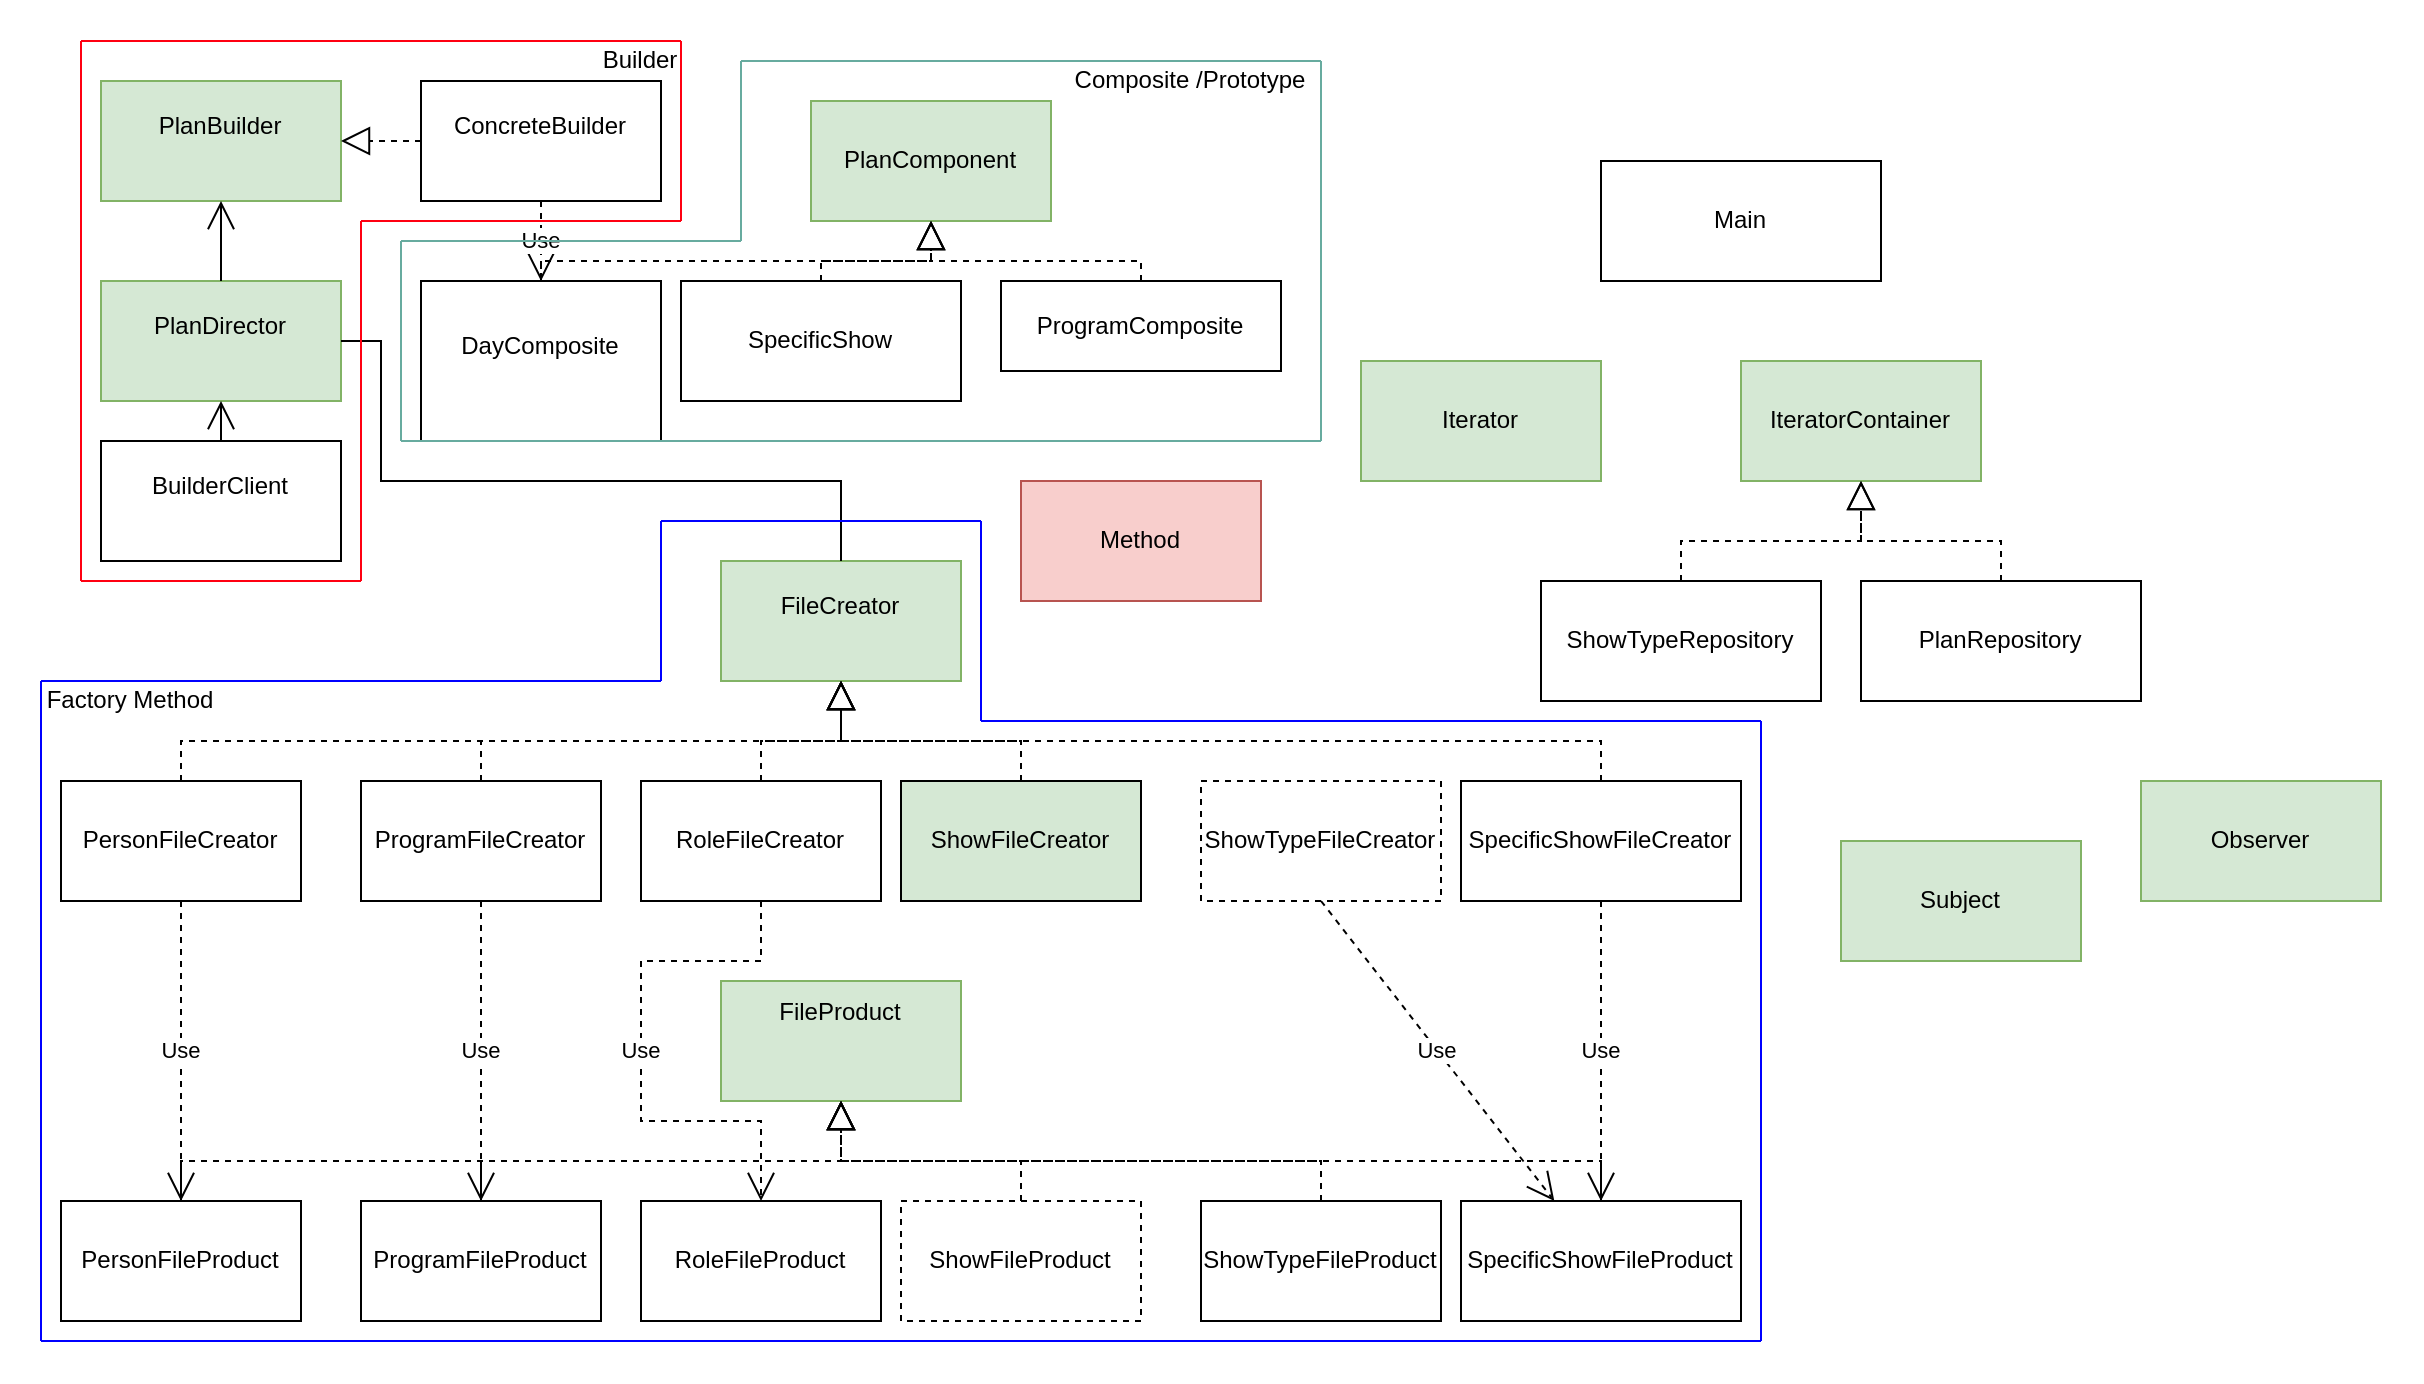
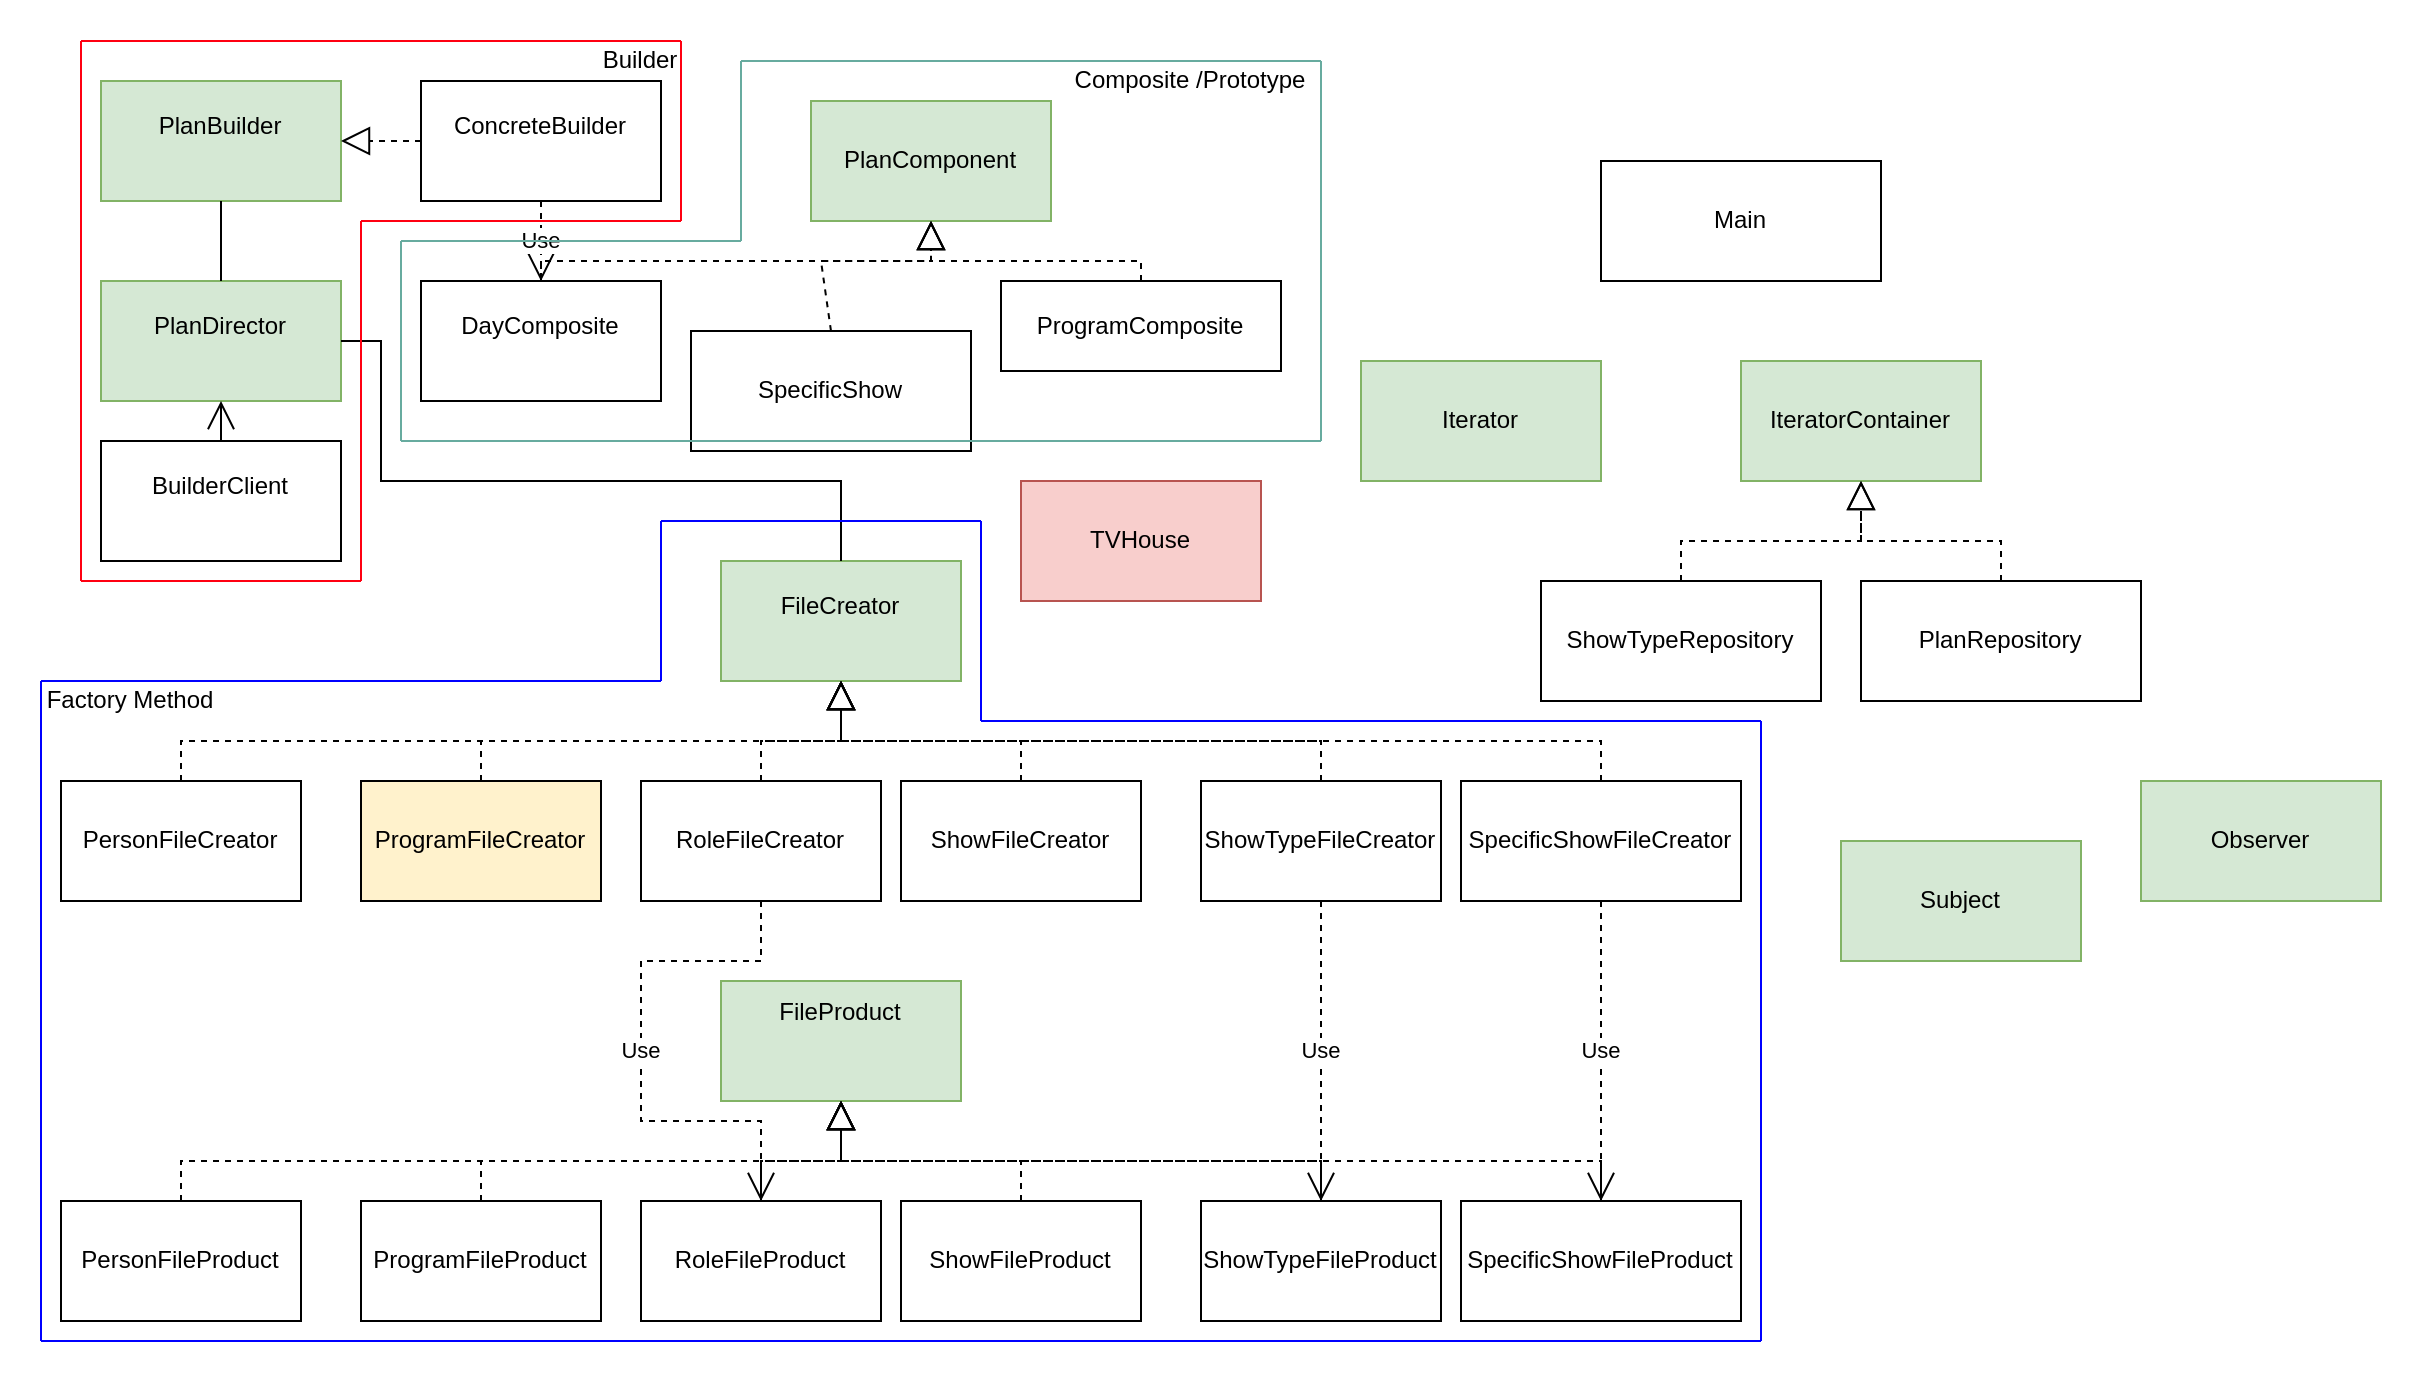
edge "PlanDirector" -> "PlanBuilder": arrowhead open -> none
node "SpecificShow": moved (821, 341) -> (831, 391)
node "DayComposite": size 240x160 -> 240x120
node "Method": label "Method" -> "TVHouse"
edge "ShowTypeFileCreator" -> "FileCreator": added
node "ProgramFileCreator": fillcolor #ffffff -> #fff2cc
node "ShowFileCreator": fillcolor #d5e8d4 -> #ffffff
node "ShowTypeFileCreator": style dashed -> solid
edge "PersonFileCreator" -> "PersonFileProduct": removed, label "Use"
edge "ProgramFileCreator" -> "ProgramFileProduct": removed, label "Use"
edge "ShowTypeFileCreator" -> "SpecificShowFileProduct": now "ShowTypeFileCreator" -> "ShowTypeFileProduct"
edge "RoleFileProduct" -> "FileProduct": added
node "ShowFileProduct": style dashed -> solid
